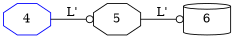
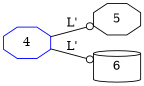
edge "5" -> "6": now "4" -> "6"
